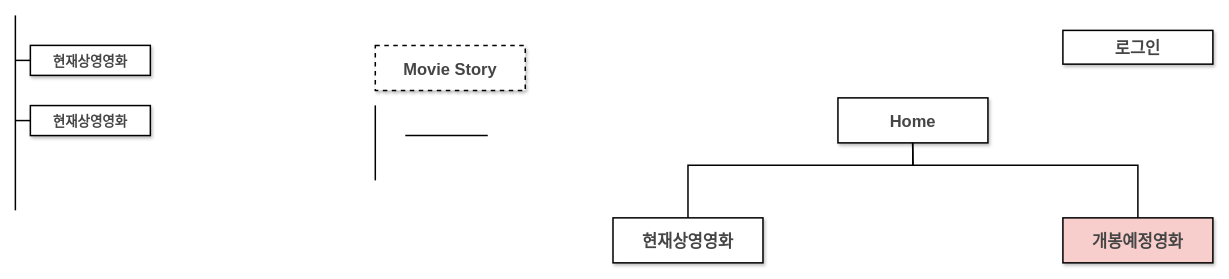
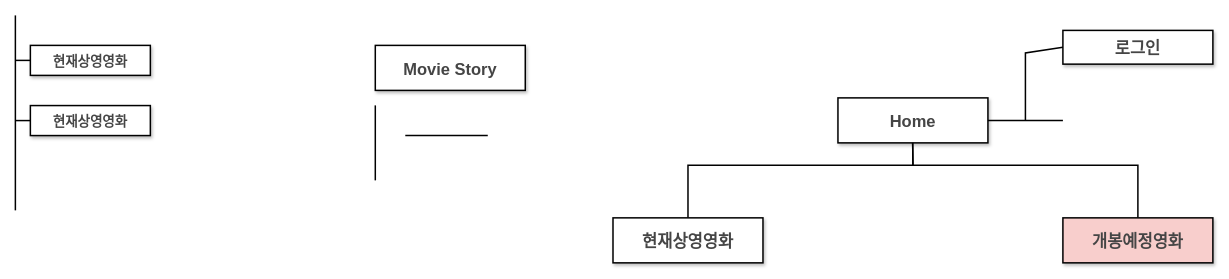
node "Movie Story": style dashed -> solid
edge "로그인" -- "Home": added
